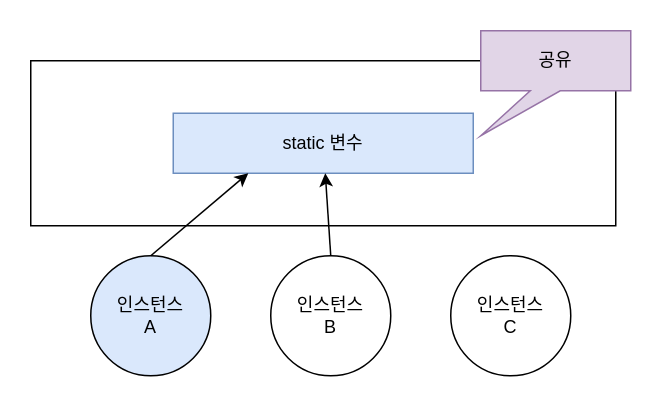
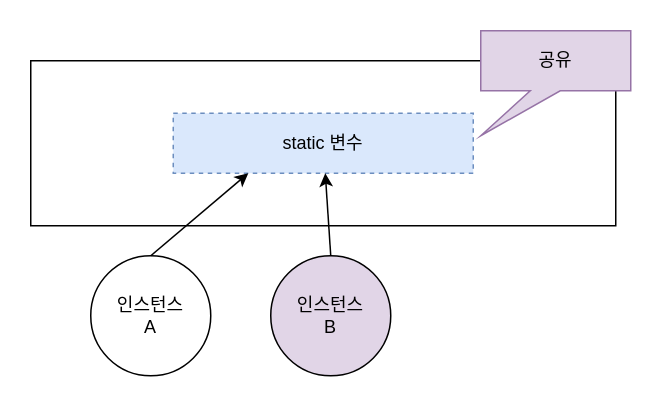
node "static 변수": style solid -> dashed
node "인스턴스 A": fillcolor #dae8fc -> #ffffff
node "인스턴스 B": fillcolor #ffffff -> #e1d5e7
node "인스턴스 C": removed
